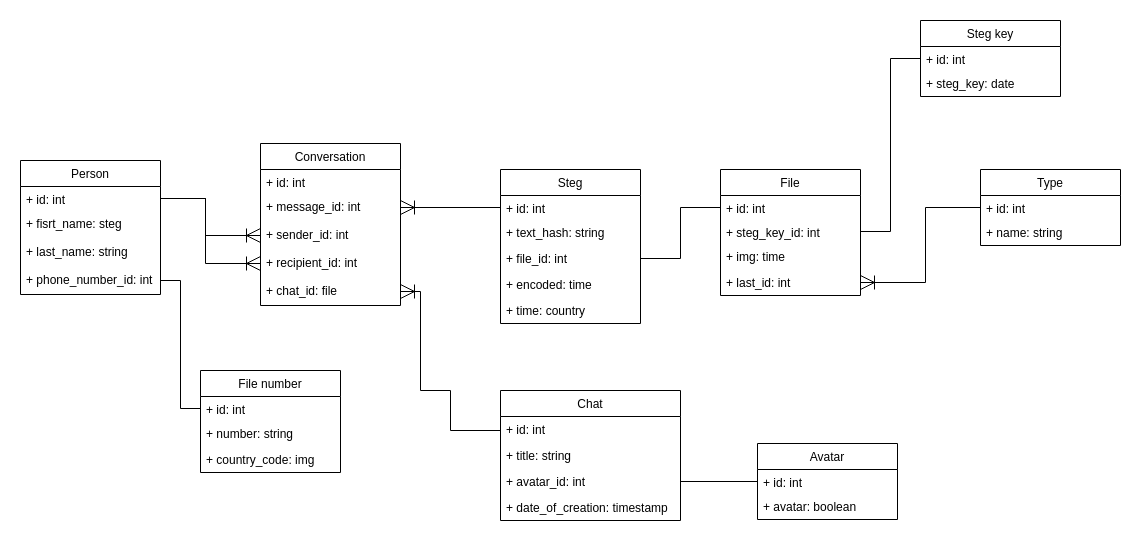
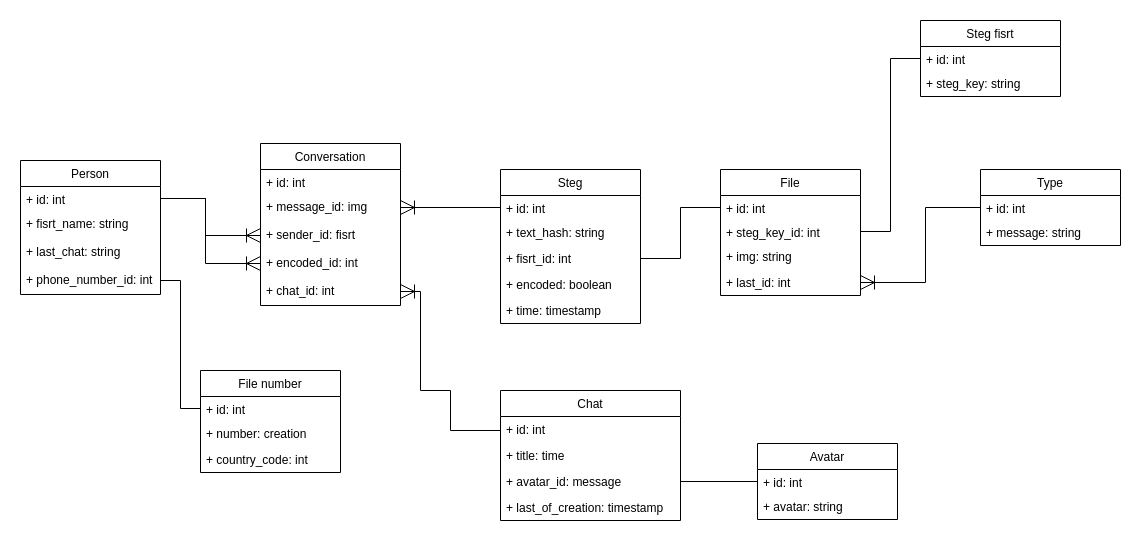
node "Steg key": label "Steg key" -> "Steg fisrt"
node "+ steg_key: date": label "+ steg_key: date" -> "+ steg_key: string"
node "+ message_id: int": label "+ message_id: int" -> "+ message_id: img"
node "+ fisrt_name: steg": label "+ fisrt_name: steg" -> "+ fisrt_name: string"
node "+ name: string": label "+ name: string" -> "+ message: string"
node "+ sender_id: int": label "+ sender_id: int" -> "+ sender_id: fisrt"
node "+ last_name: string": label "+ last_name: string" -> "+ last_chat: string"
node "+ img: time": label "+ img: time" -> "+ img: string"
node "+ file_id: int": label "+ file_id: int" -> "+ fisrt_id: int"
node "+ recipient_id: int": label "+ recipient_id: int" -> "+ encoded_id: int"
node "+ encoded: time": label "+ encoded: time" -> "+ encoded: boolean"
node "+ chat_id: file": label "+ chat_id: file" -> "+ chat_id: int"
node "+ time: country": label "+ time: country" -> "+ time: timestamp"
node "+ number: string": label "+ number: string" -> "+ number: creation"
node "+ title: string": label "+ title: string" -> "+ title: time"
node "+ country_code: img": label "+ country_code: img" -> "+ country_code: int"
node "+ avatar_id: int": label "+ avatar_id: int" -> "+ avatar_id: message"
node "+ avatar: boolean": label "+ avatar: boolean" -> "+ avatar: string"
node "+ date_of_creation: timestamp": label "+ date_of_creation: timestamp" -> "+ last_of_creation: timestamp"
